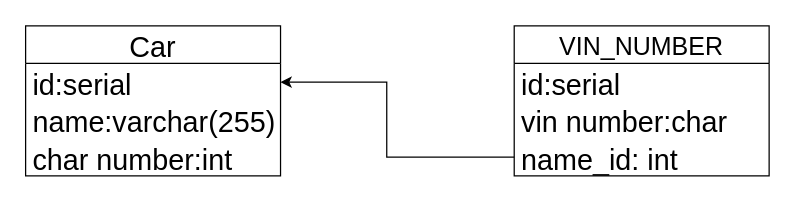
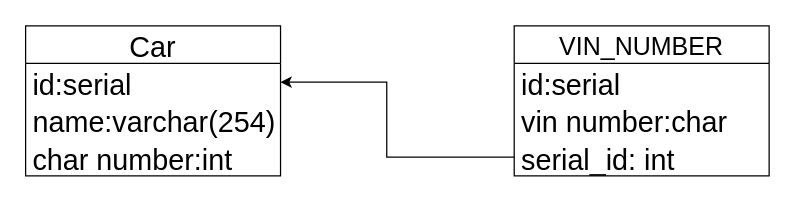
node "name:varchar(255)": label "name:varchar(255)" -> "name:varchar(254)"
node "name_id: int": label "name_id: int" -> "serial_id: int"
